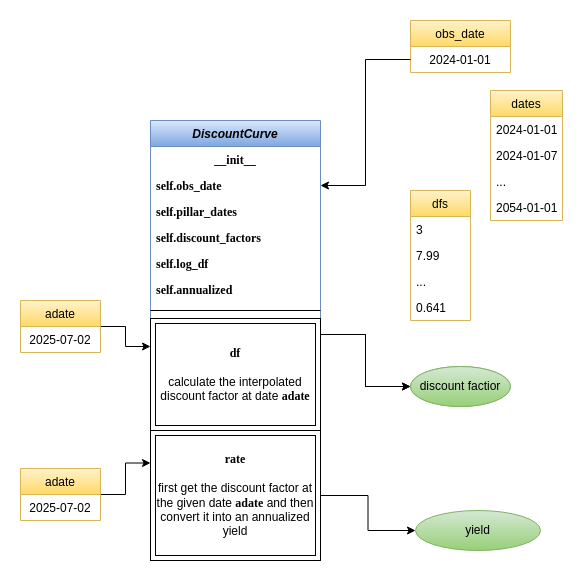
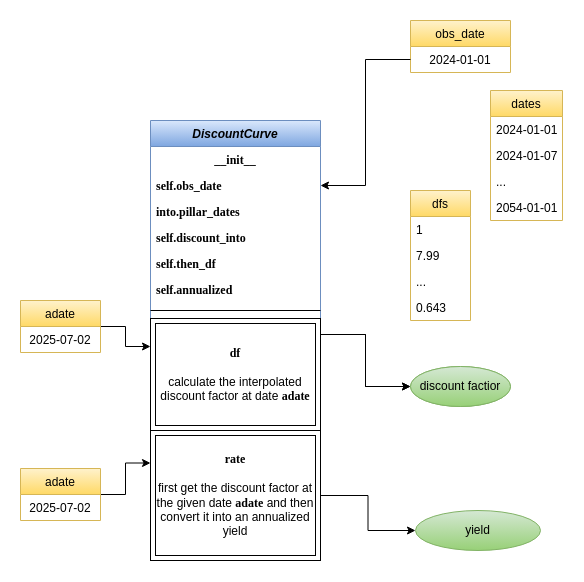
node "self.pillar_dates": label "self.pillar_dates" -> "into.pillar_dates"
node "3": label "3" -> "1"
node "self.discount_factors": label "self.discount_factors" -> "self.discount_into"
node "self.log_df": label "self.log_df" -> "self.then_df"
node "0.641": label "0.641" -> "0.643"
